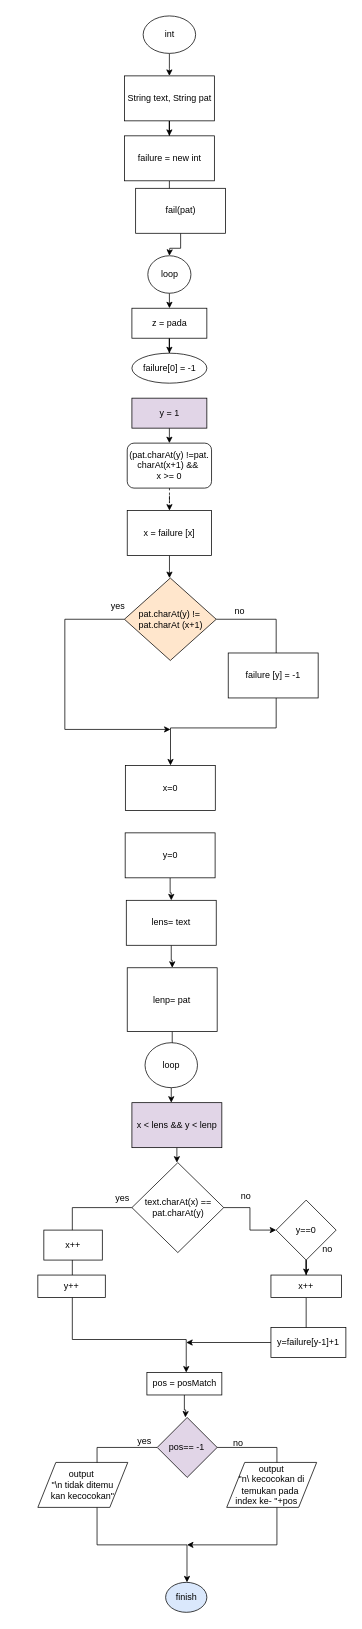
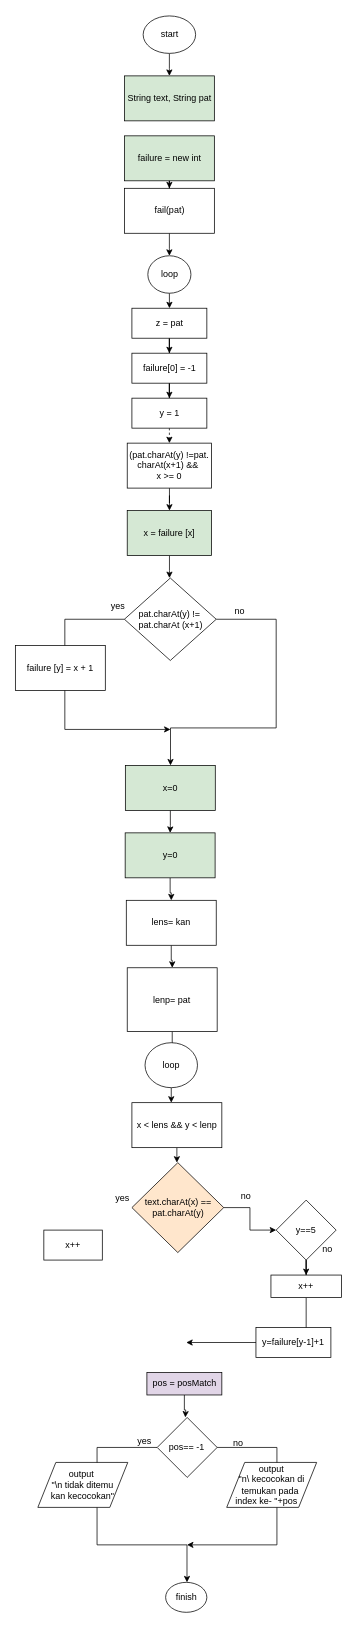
node "int": label "int" -> "start"
node "String text, String pat": fillcolor #ffffff -> #d5e8d4
edge "String text, String pat" -> "failure = new int": removed
node "failure = new int": fillcolor #ffffff -> #d5e8d4
node "fail(pat)": moved (181, 210) -> (170, 210)
node "z = pada": label "z = pada" -> "z = pat"
node "failure[0] = -1": shape ellipse -> rectangle
edge "failure[0] = -1" -> "y = 1": added
node "y = 1": fillcolor #e1d5e7 -> #ffffff
edge "y = 1" -> "(pat.charAt(y) !=pat. charAt(x+1) && x >= 0": style solid -> dashed
node "(pat.charAt(y) !=pat. charAt(x+1) && x >= 0": shape rounded rectangle -> rectangle
edge "(pat.charAt(y) !=pat. charAt(x+1) && x >= 0" -> "x = failure [x]": style dashed -> solid
node "x = failure [x]": fillcolor #ffffff -> #d5e8d4
node "pat.charAt(y) != pat.charAt (x+1)": fillcolor #ffe6cc -> #ffffff
node "failure [y] = x + 1": added
node "failure [y] = -1": removed
node "x=0": fillcolor #ffffff -> #d5e8d4
edge "x=0" -> "y=0": added
node "y=0": fillcolor #ffffff -> #d5e8d4
node "lens= text": label "lens= text" -> "lens= kan"
node "x < lens && y < lenp": fillcolor #e1d5e7 -> #ffffff
node "text.charAt(x) == pat.charAt(y)": fillcolor #ffffff -> #ffe6cc
node "y==0": label "y==0" -> "y==5"
node "y++": removed
edge "text.charAt(x) == pat.charAt(y)" -> "pos = posMatch": removed
node "y=failure[y-1]+1": moved (309, 1343) -> (294, 1343)
node "pos = posMatch": fillcolor #ffffff -> #e1d5e7
node "pos== -1": fillcolor #e1d5e7 -> #ffffff
node "finish": fillcolor #dae8fc -> #ffffff
